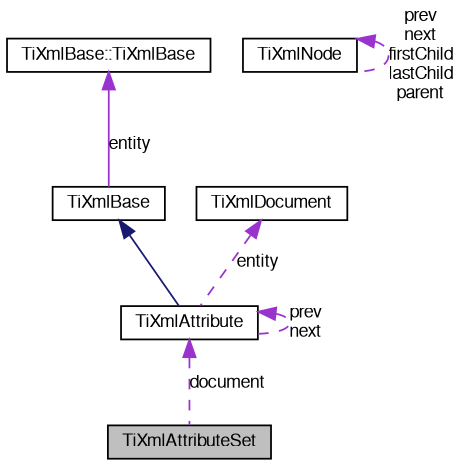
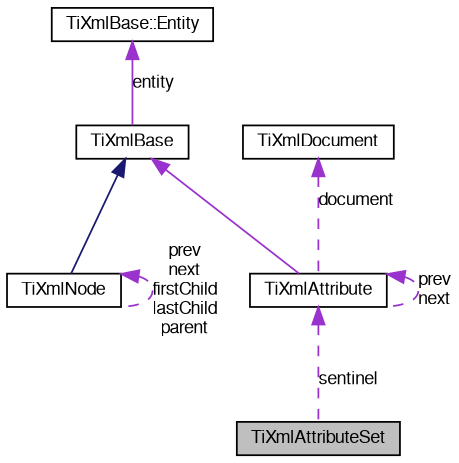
node "TiXmlBase::TiXmlBase": label "TiXmlBase::TiXmlBase" -> "TiXmlBase::Entity"
edge "TiXmlNode" -> "TiXmlBase": added
edge "TiXmlAttribute" -> "TiXmlDocument": label "entity" -> "document"
edge "TiXmlAttribute" -> "TiXmlBase": color midnightblue -> darkorchid3
edge "TiXmlAttributeSet" -> "TiXmlAttribute": label "document" -> "sentinel"
